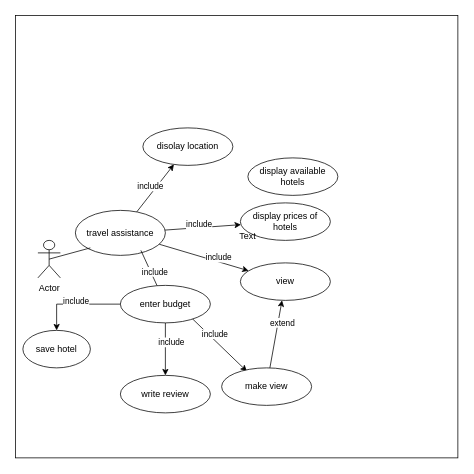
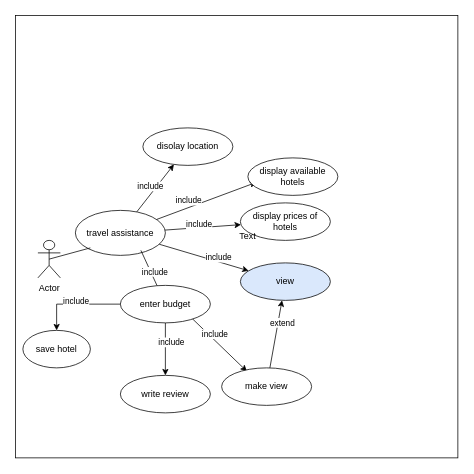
edge "travel assistance" -> "display available hotels": added, label "include"
node "view": fillcolor #ffffff -> #dae8fc
